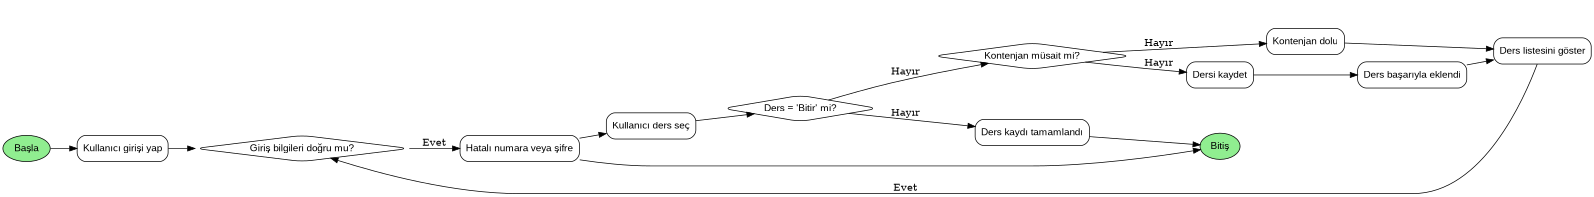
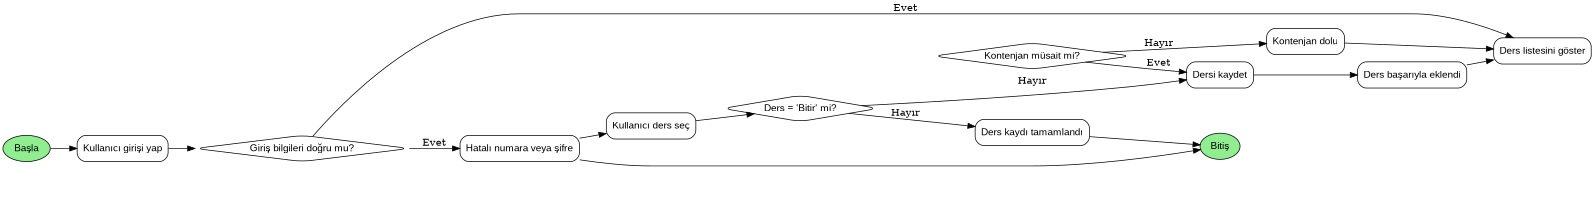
edge "Kontenjan müsait mi?" -> "Dersi kaydet": label "Hayır" -> "Evet"
edge "Ders = 'Bitir' mi?" -> "Kontenjan müsait mi?": now "Ders = 'Bitir' mi?" -> "Dersi kaydet"
edge "Ders listesini göster" -> "Giriş bilgileri doğru mu?": reversed
